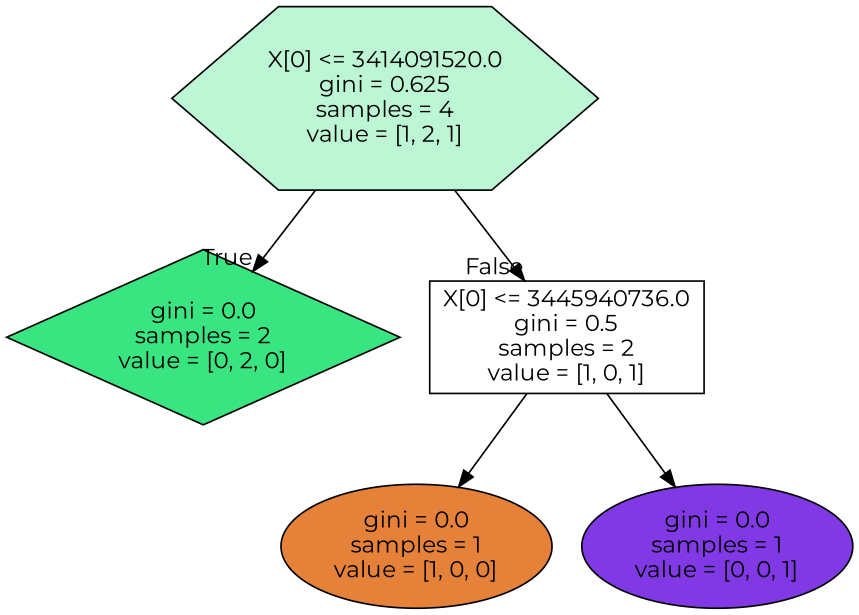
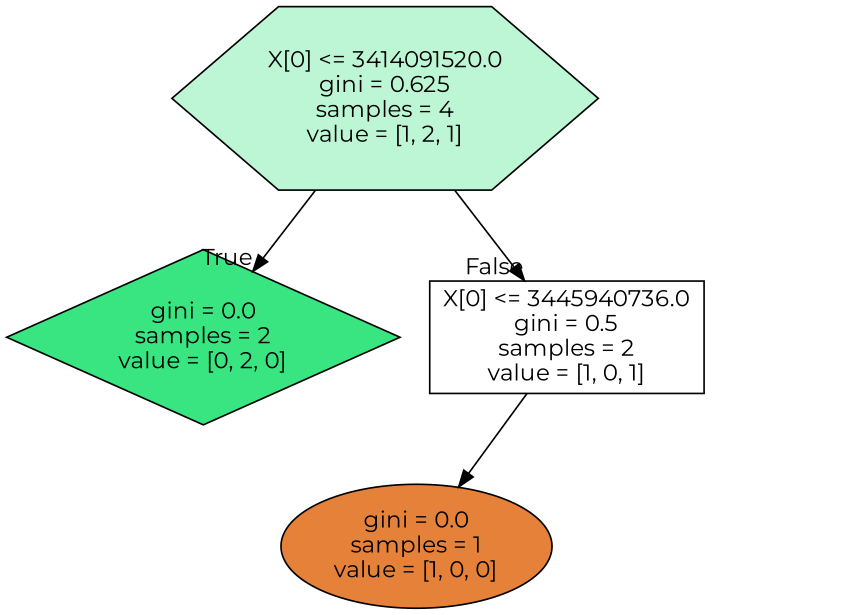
node "gini = 0.0 samples = 1 value = [0, 0, 1]": removed
